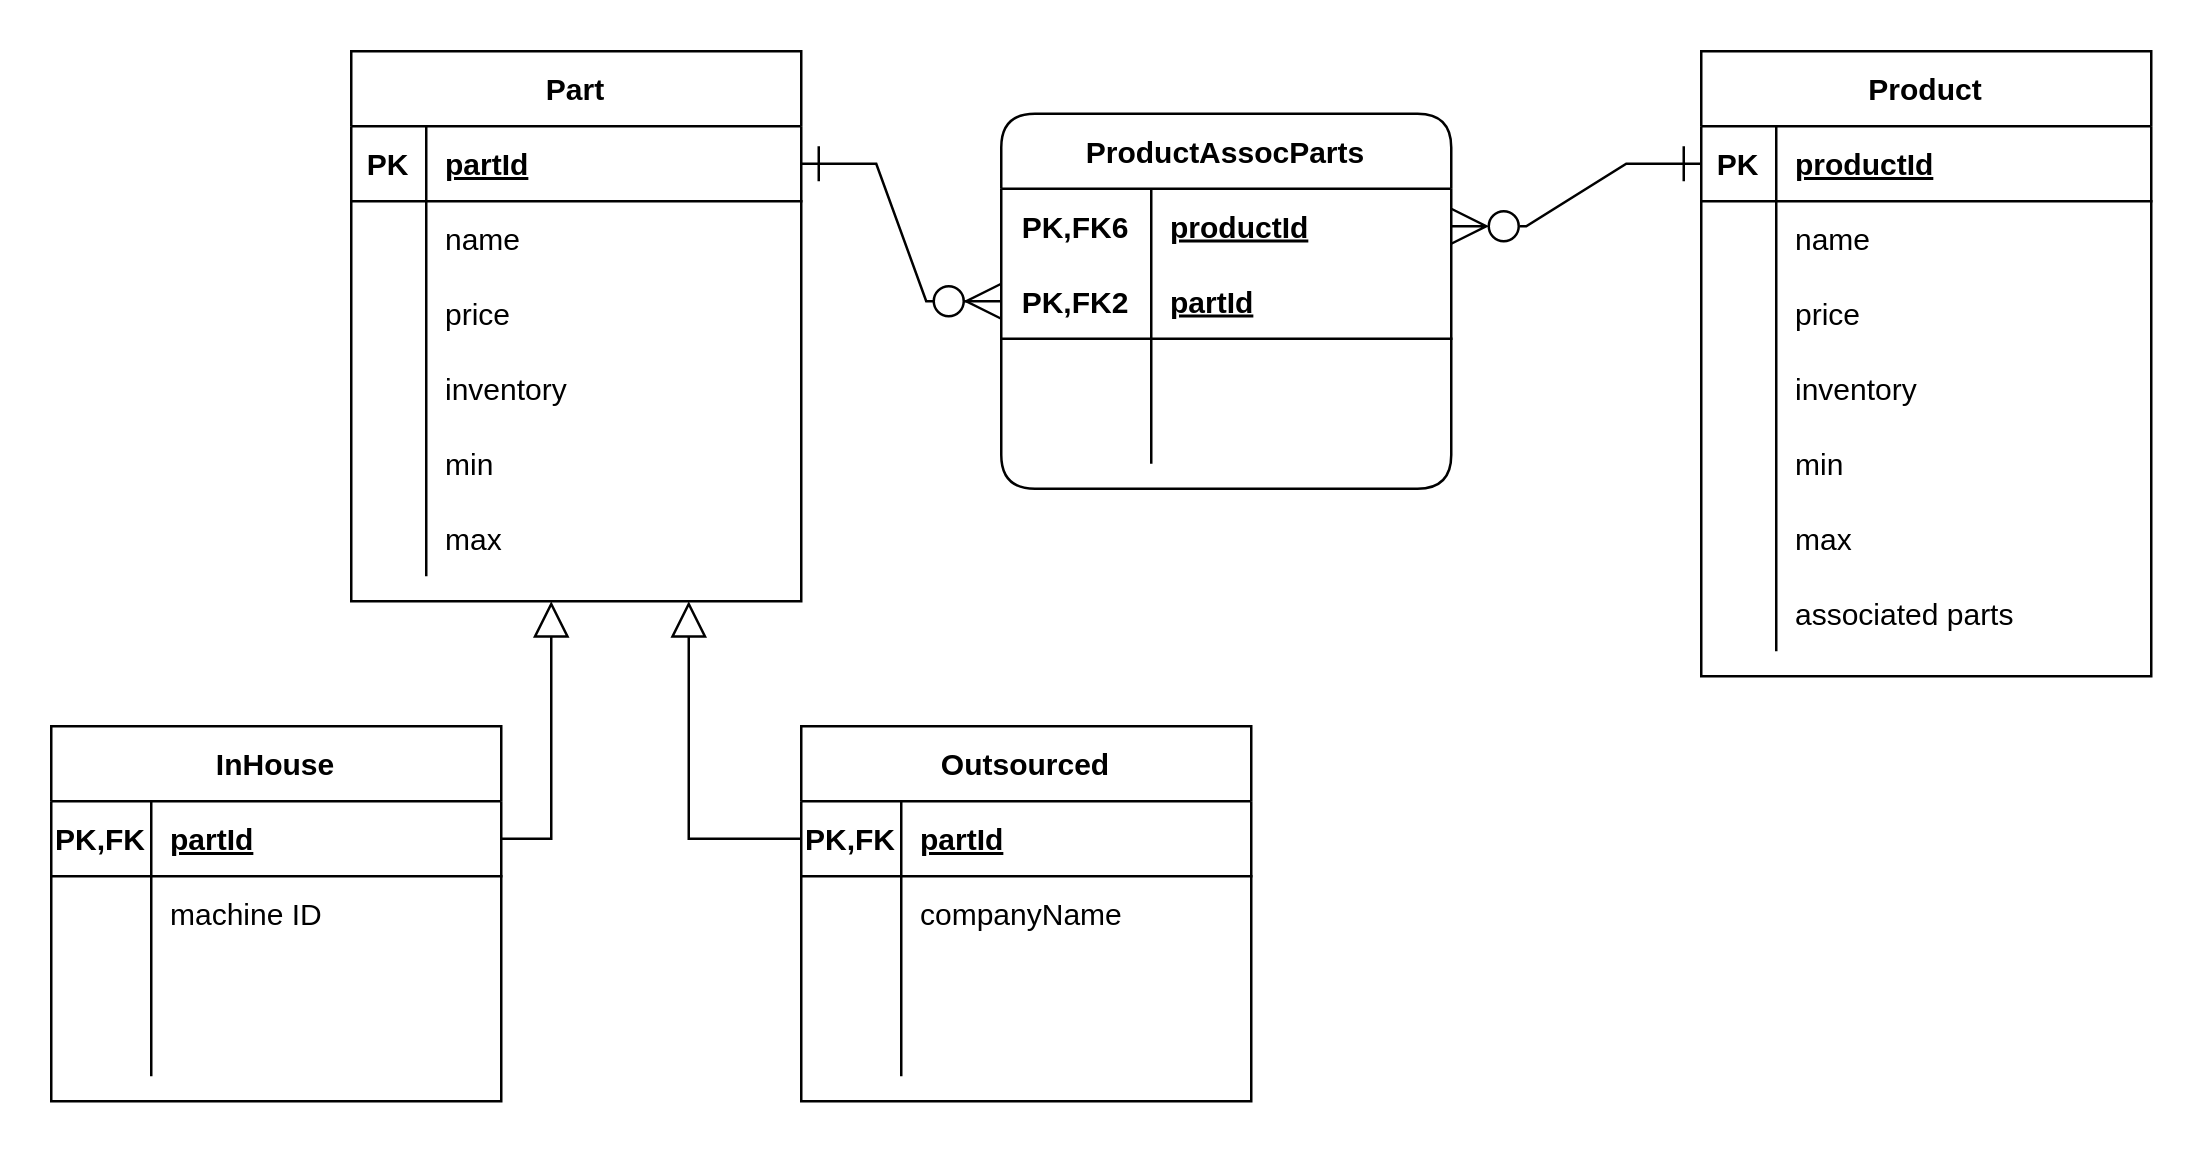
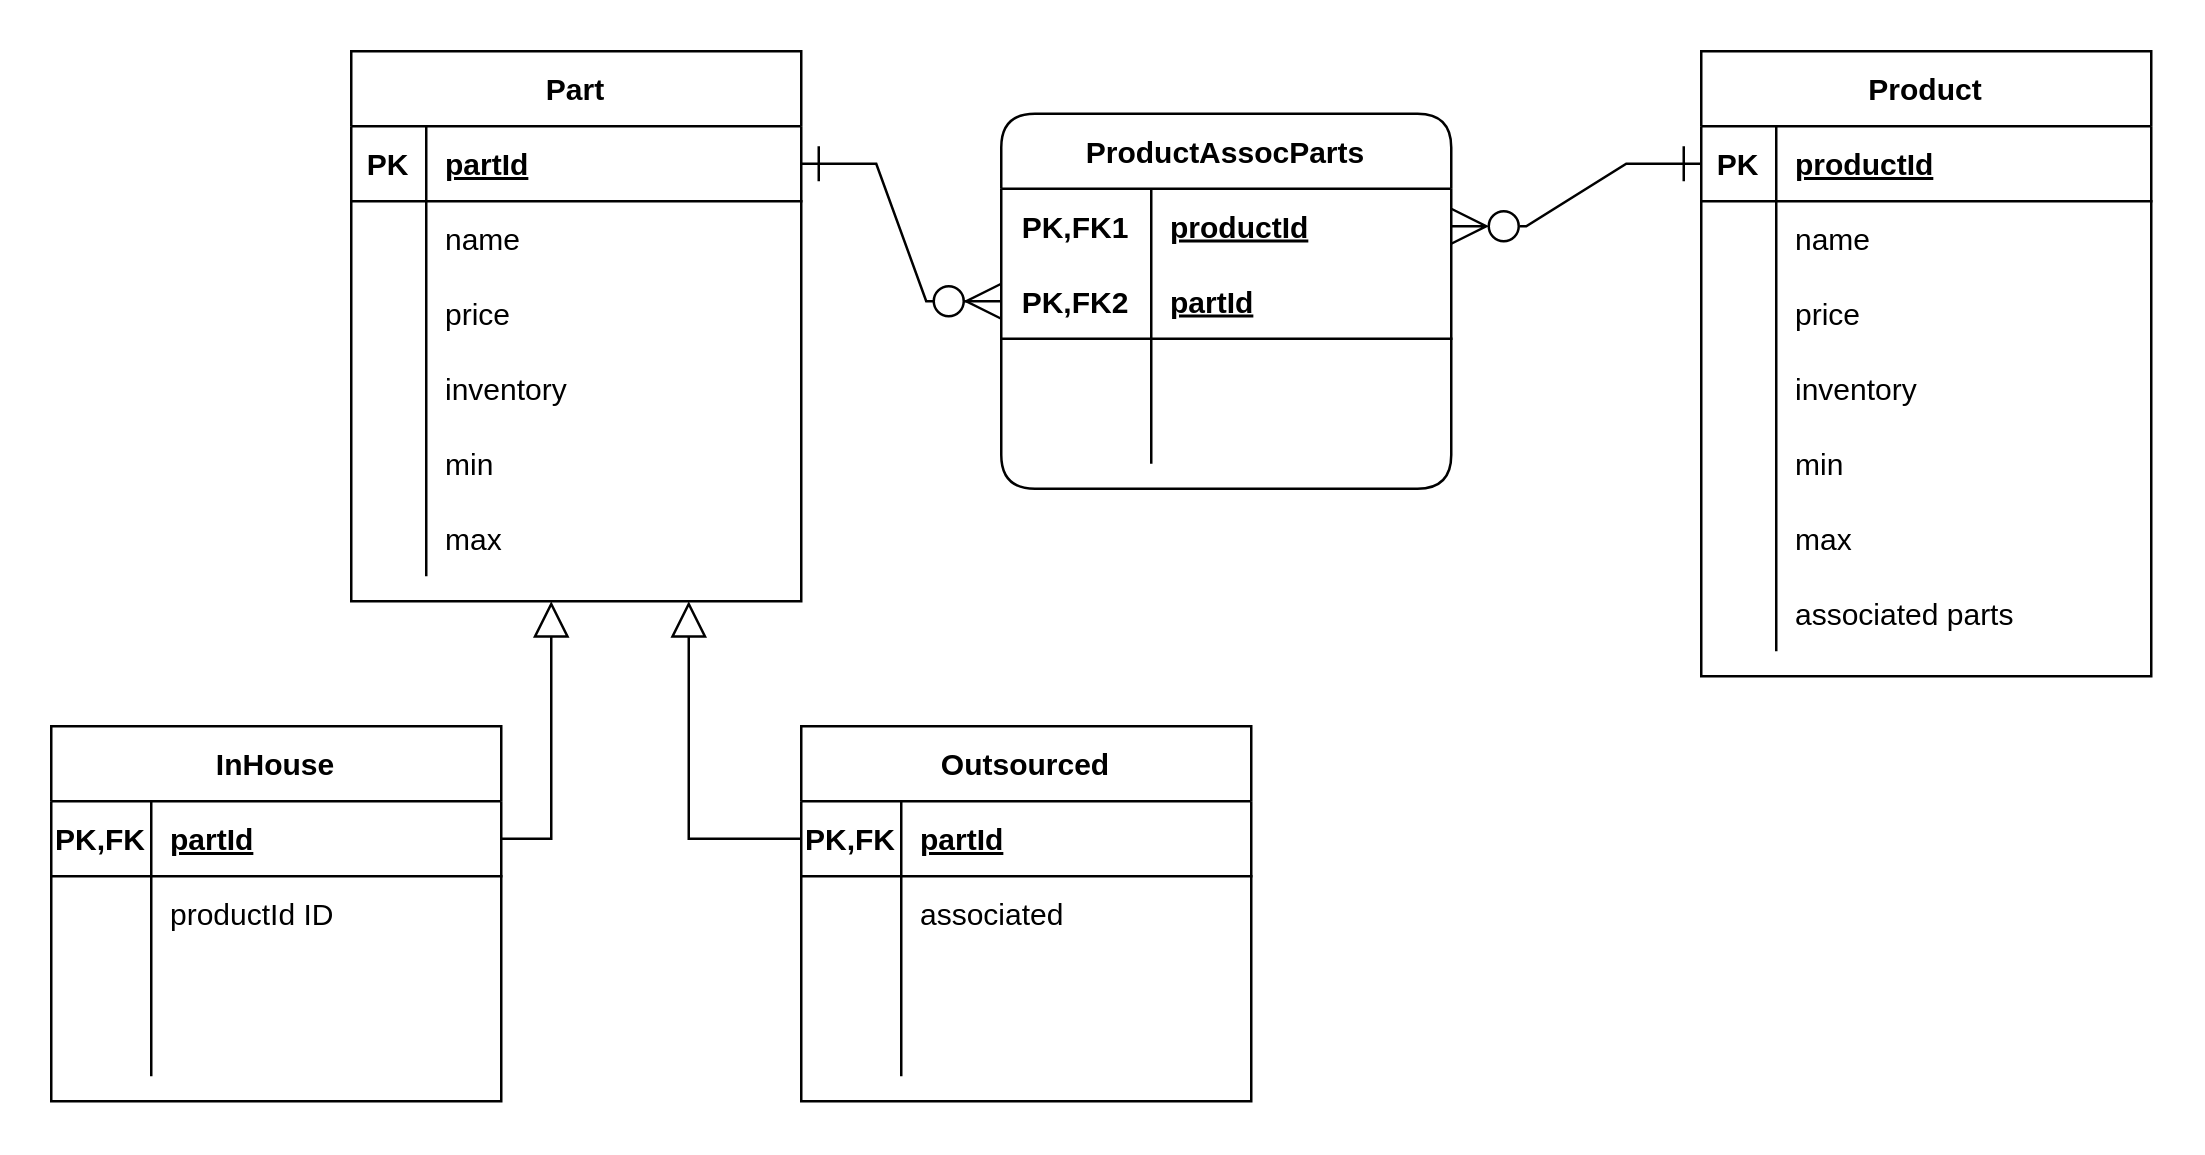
node "PK,FK6": label "PK,FK6" -> "PK,FK1"
node "machine ID": label "machine ID" -> "productId ID"
node "companyName": label "companyName" -> "associated"
